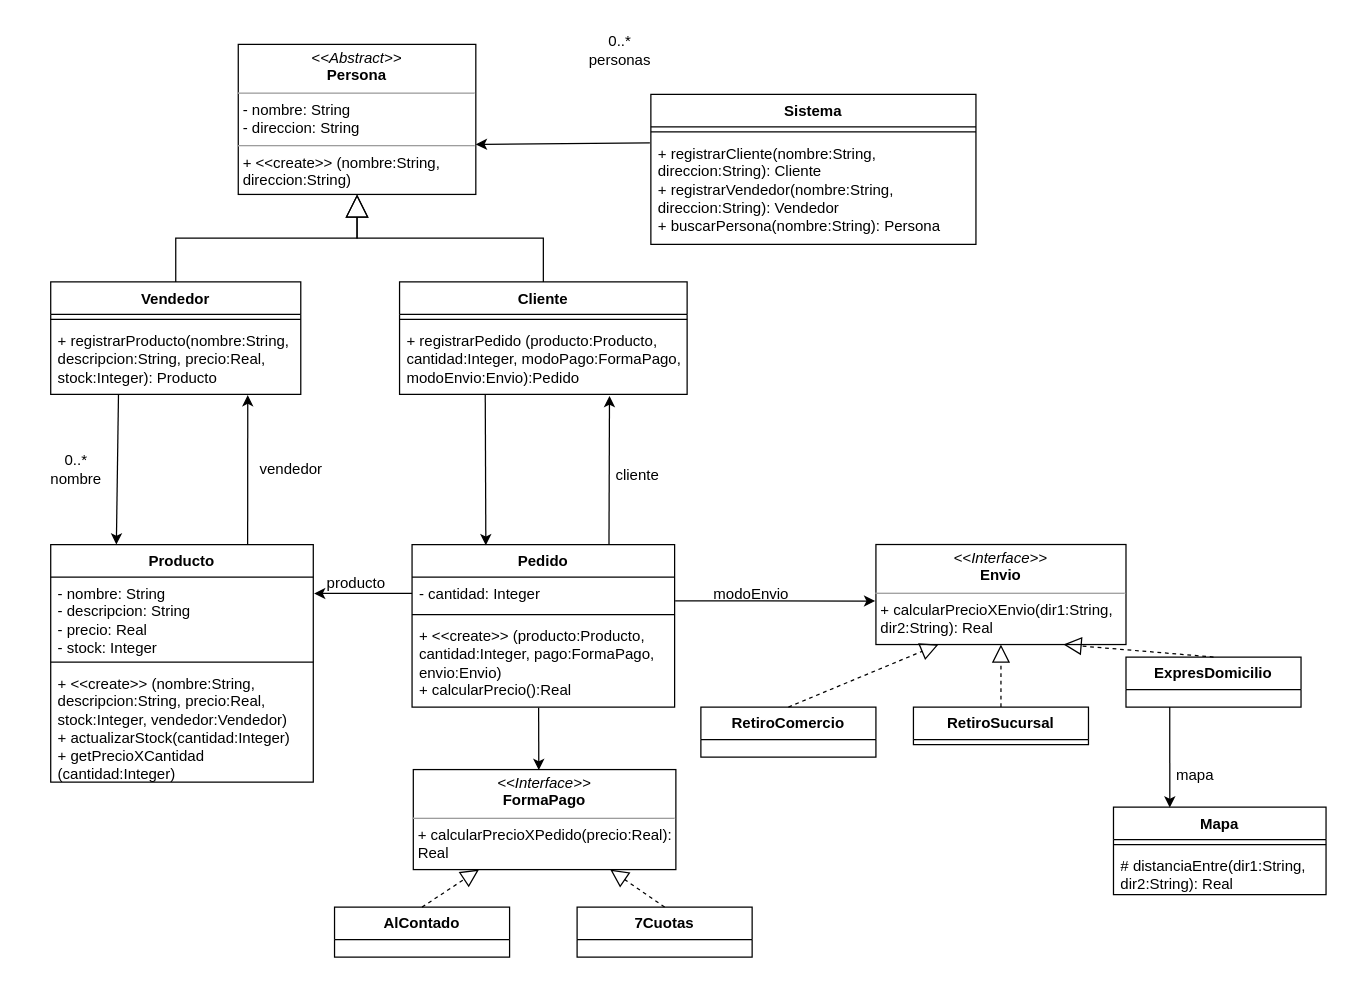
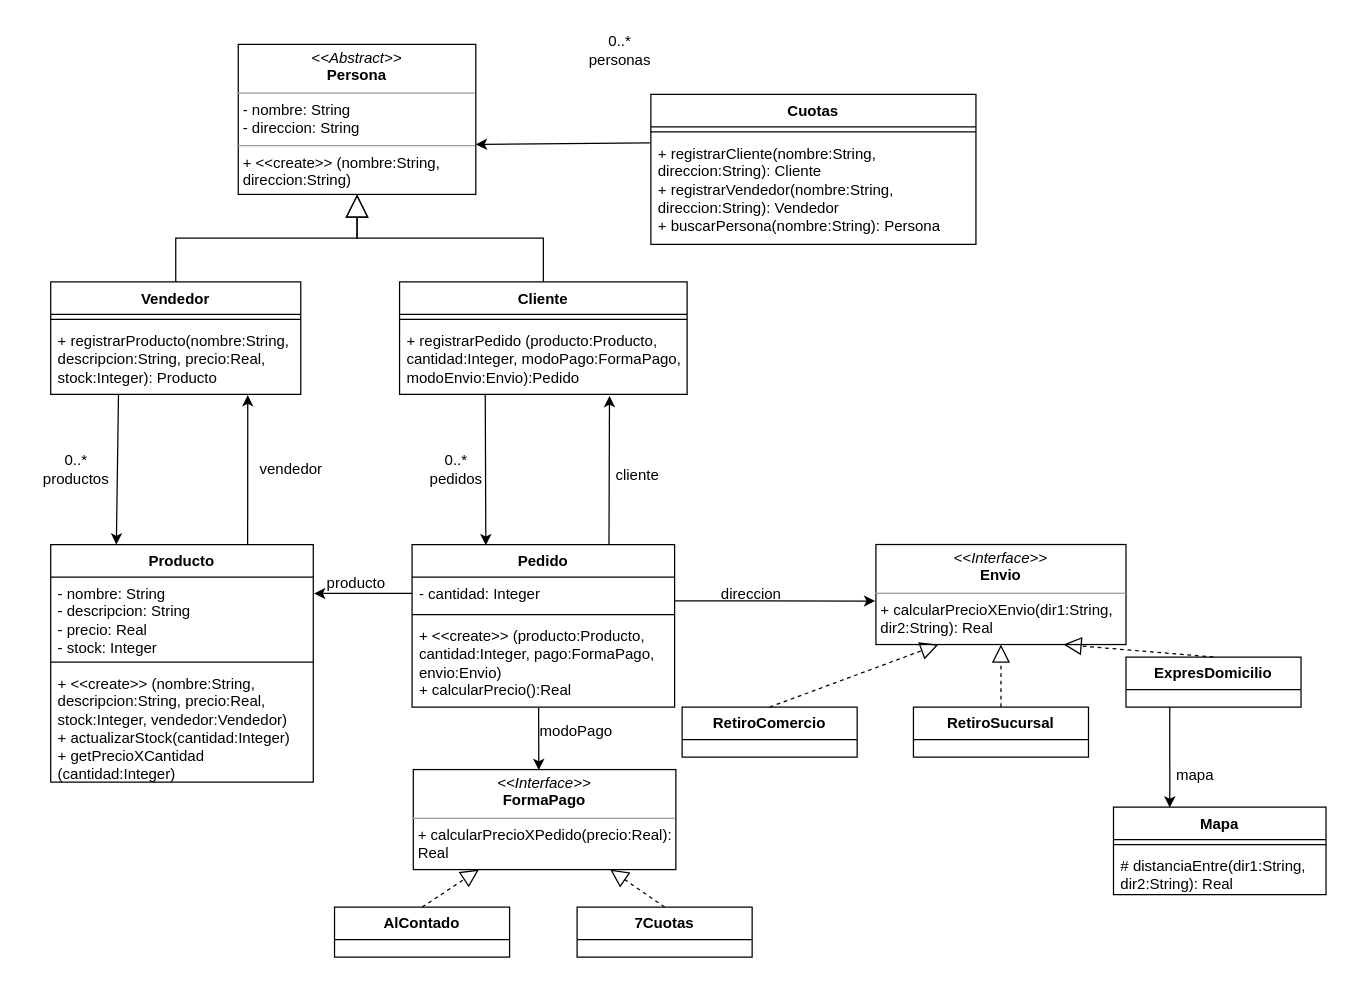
node "Sistema": label "Sistema" -> "Cuotas"
node "0..* nombre": label "0..* nombre" -> "0..* productos"
node "0..* pedidos": added
node "modoEnvio": label "modoEnvio" -> "direccion"
node "RetiroSucursal": size 175x38 -> 175x50
node "modoPago": added
node "RetiroComercio": moved (788, 732) -> (769, 732)
